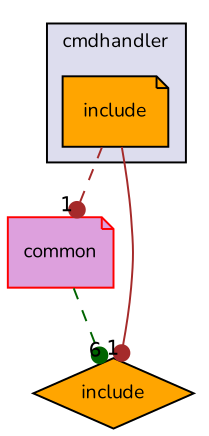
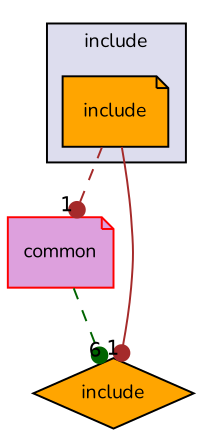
cluster "cmdhandler": label "cmdhandler" -> "include"
